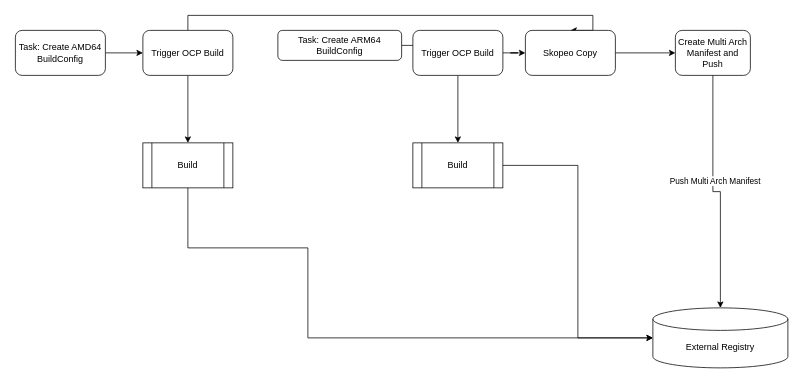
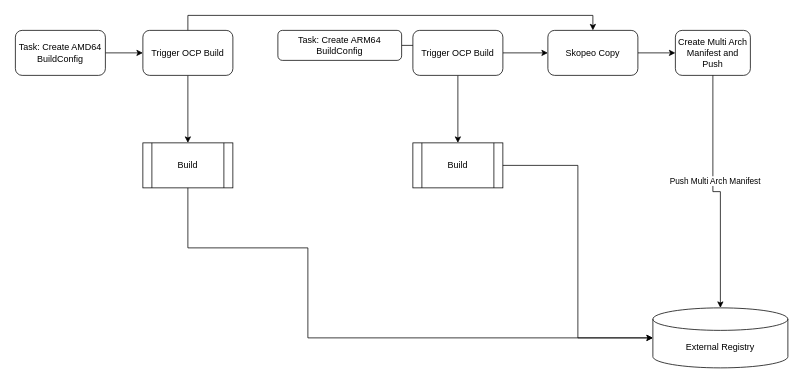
node "Skopeo Copy": moved (570, 53) -> (593, 53)
